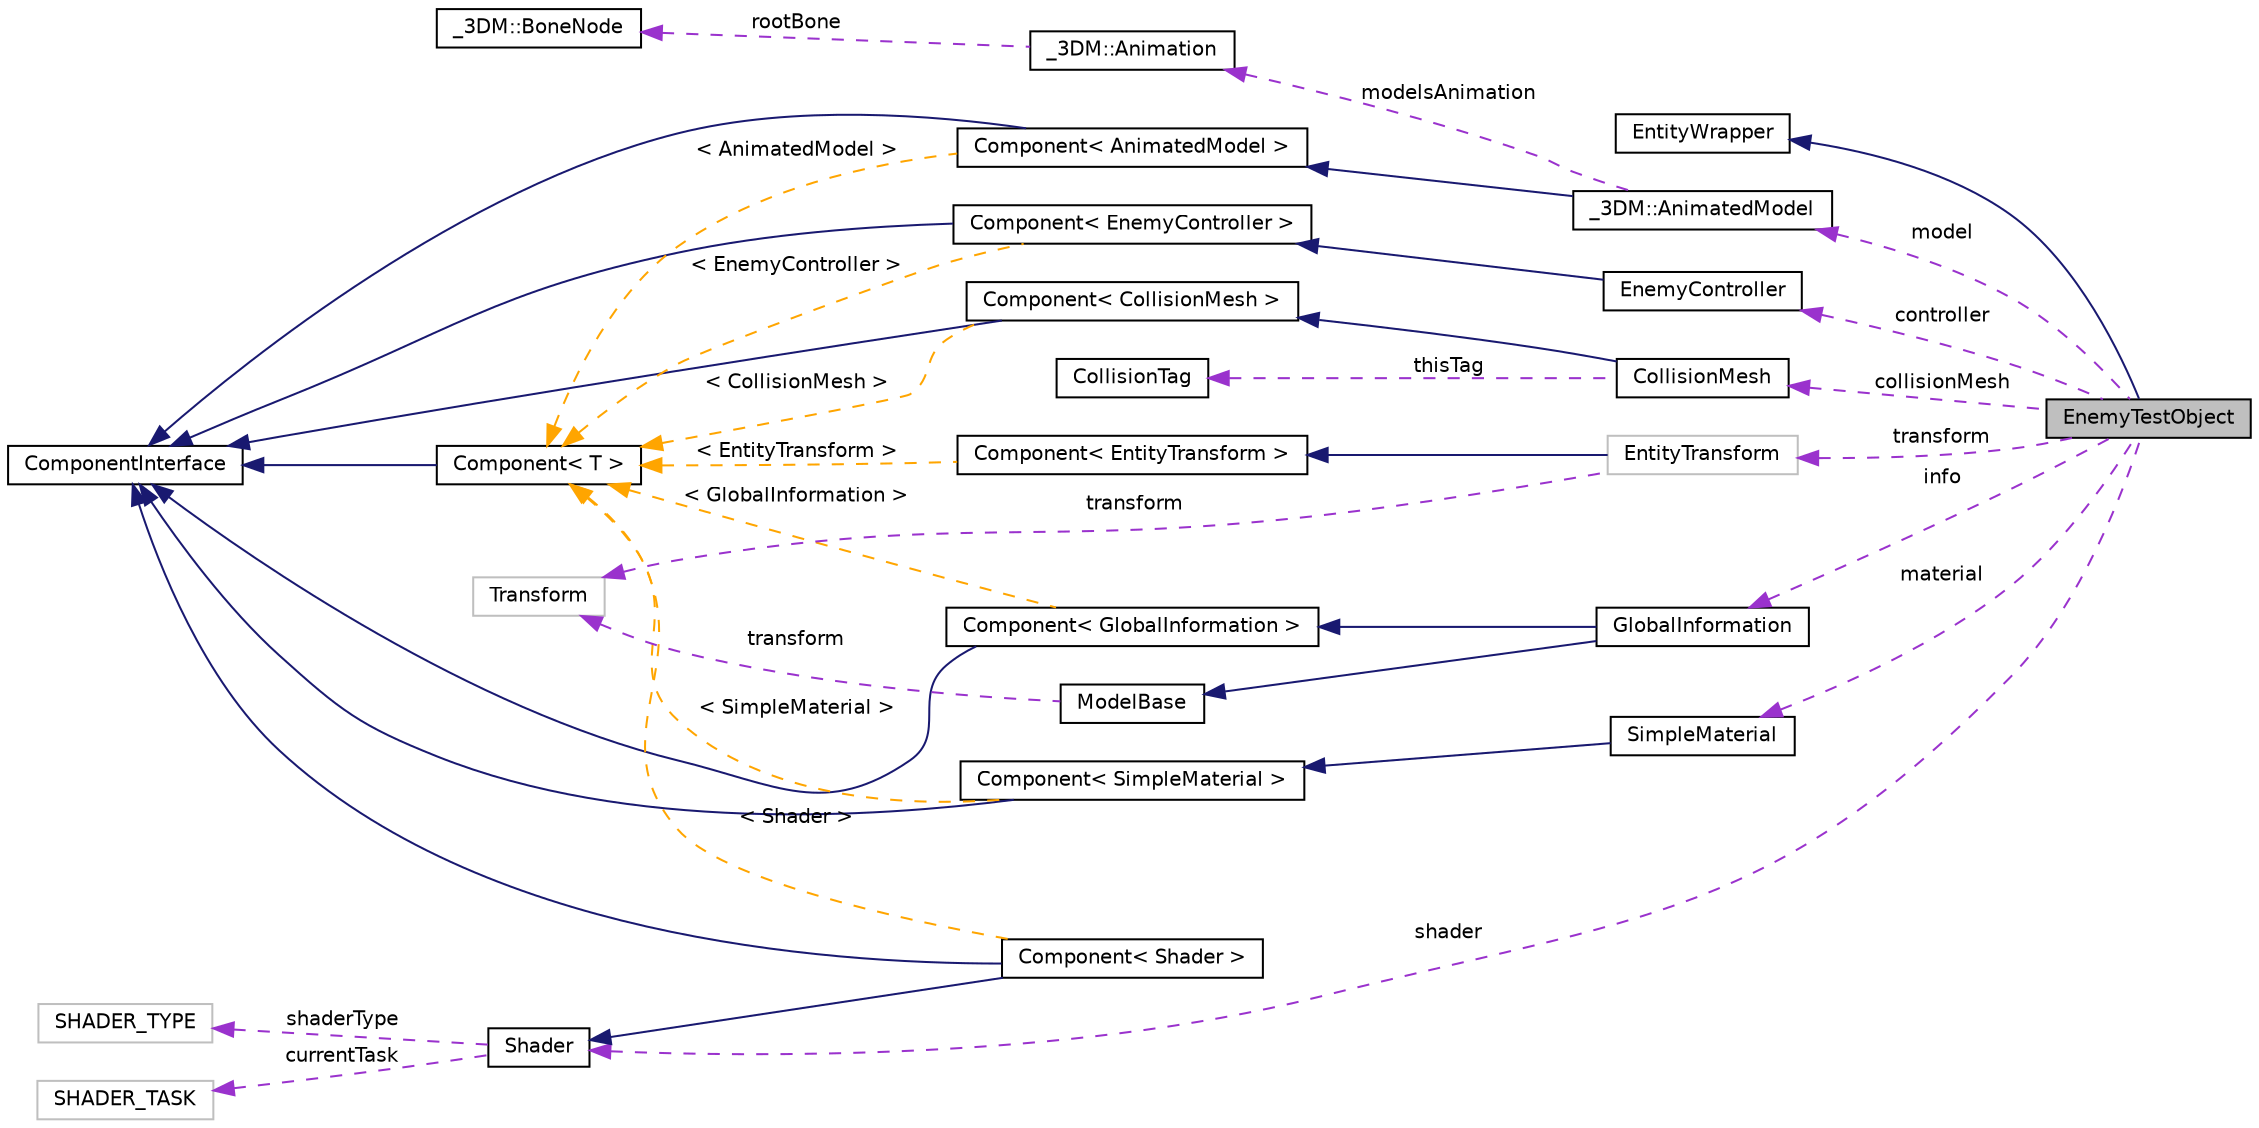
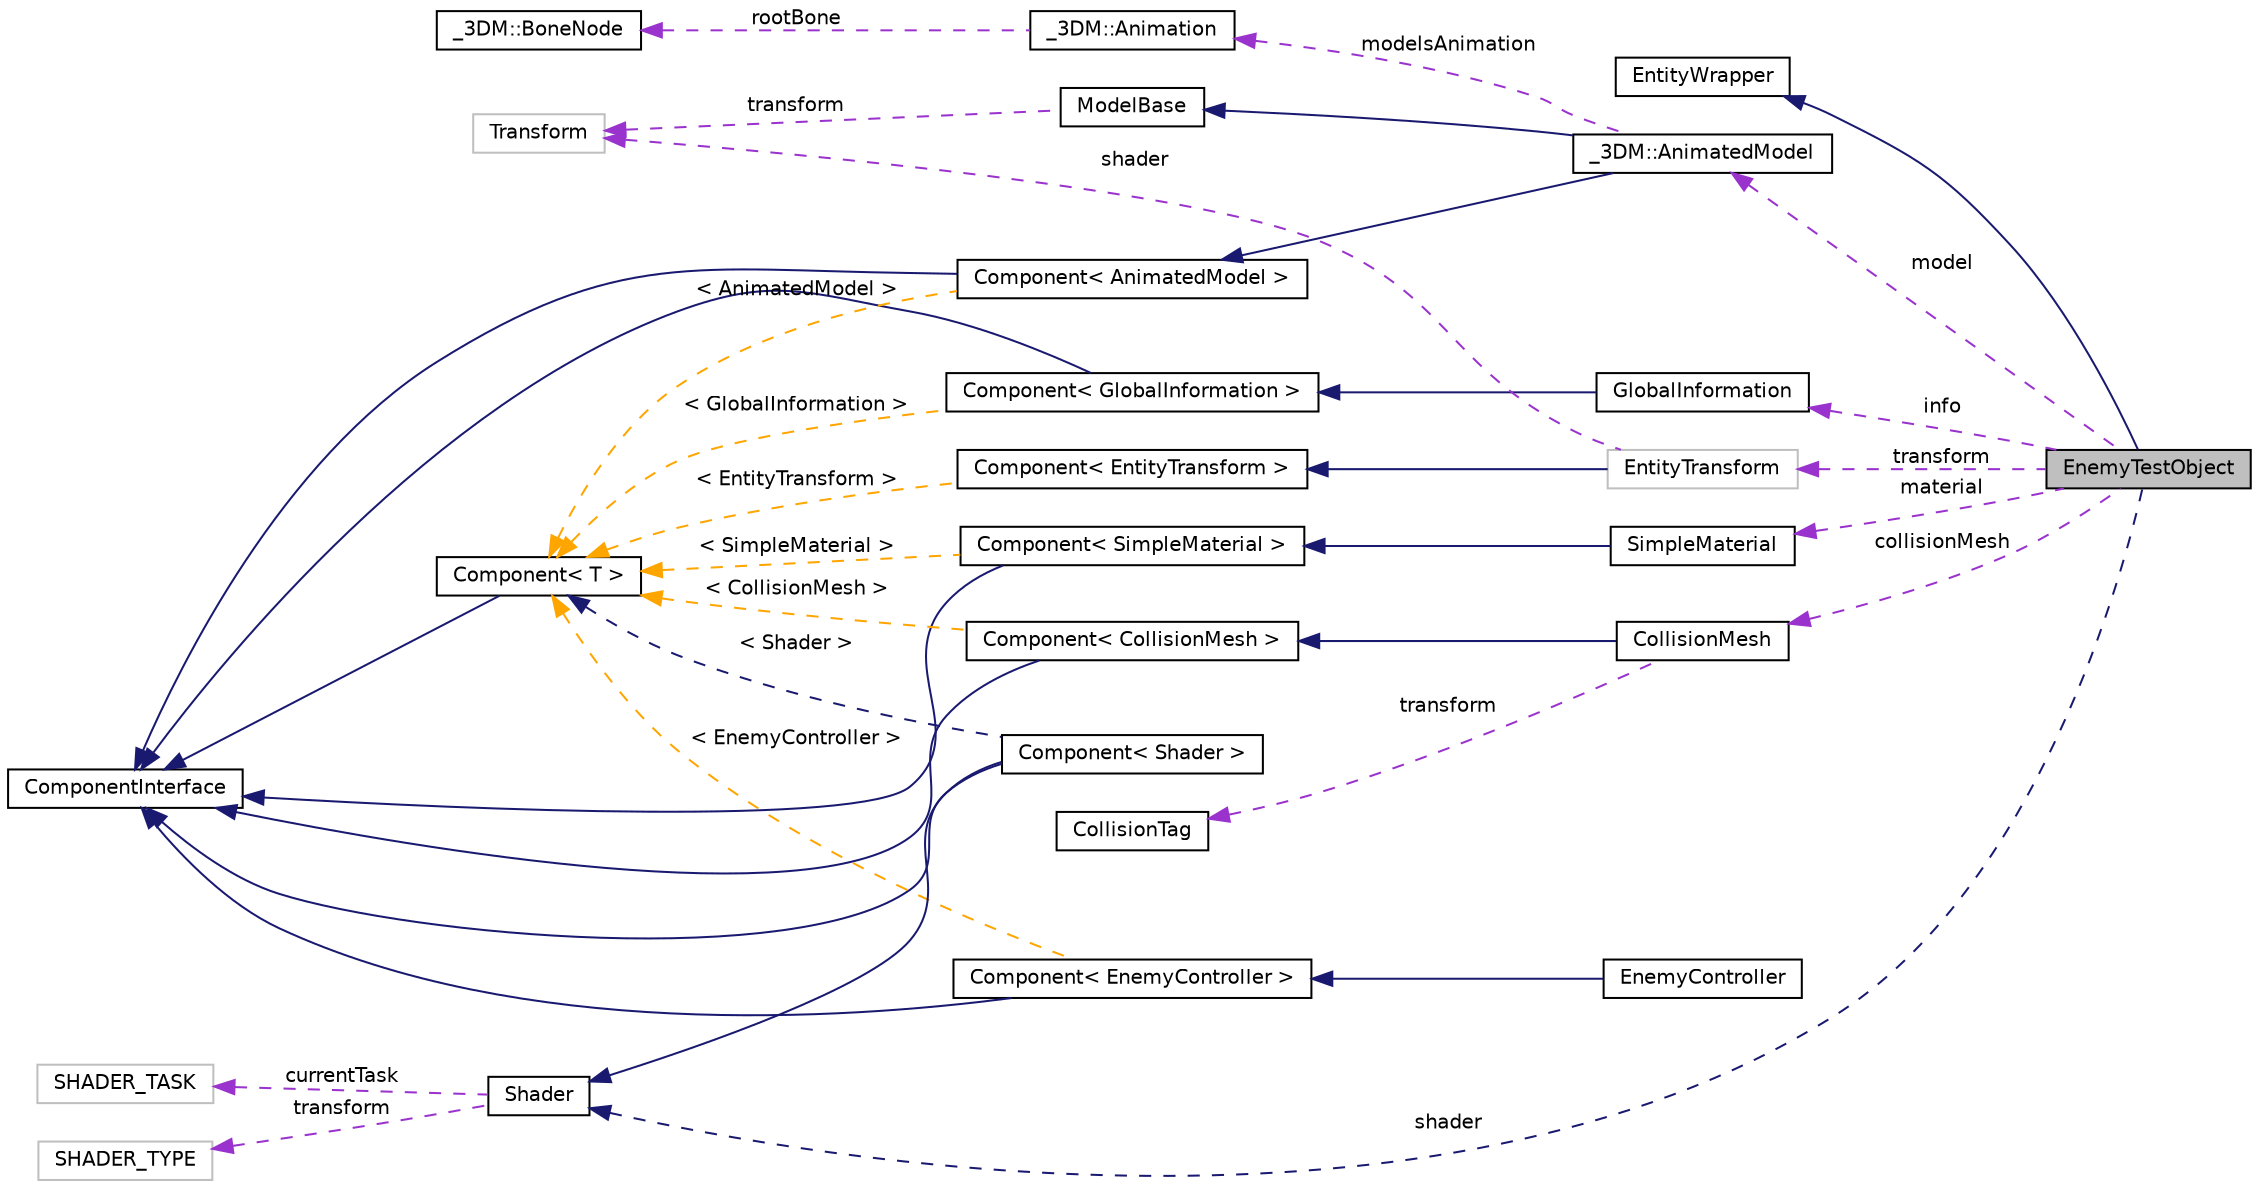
edge "EnemyTestObject" -> "EnemyController": removed, label "controller"
edge "CollisionMesh" -> "CollisionTag": label " thisTag" -> " transform"
edge "EntityTransform" -> "Transform": label " transform" -> " shader"
edge "GlobalInformation" -> "ModelBase": now "_3DM::AnimatedModel" -> "ModelBase"
edge "Component< Shader >" -> "Component< T >": color orange -> midnightblue
edge "EnemyTestObject" -> "Shader": color darkorchid3 -> midnightblue
edge "Shader" -> "SHADER_TYPE": label " shaderType" -> " transform"
